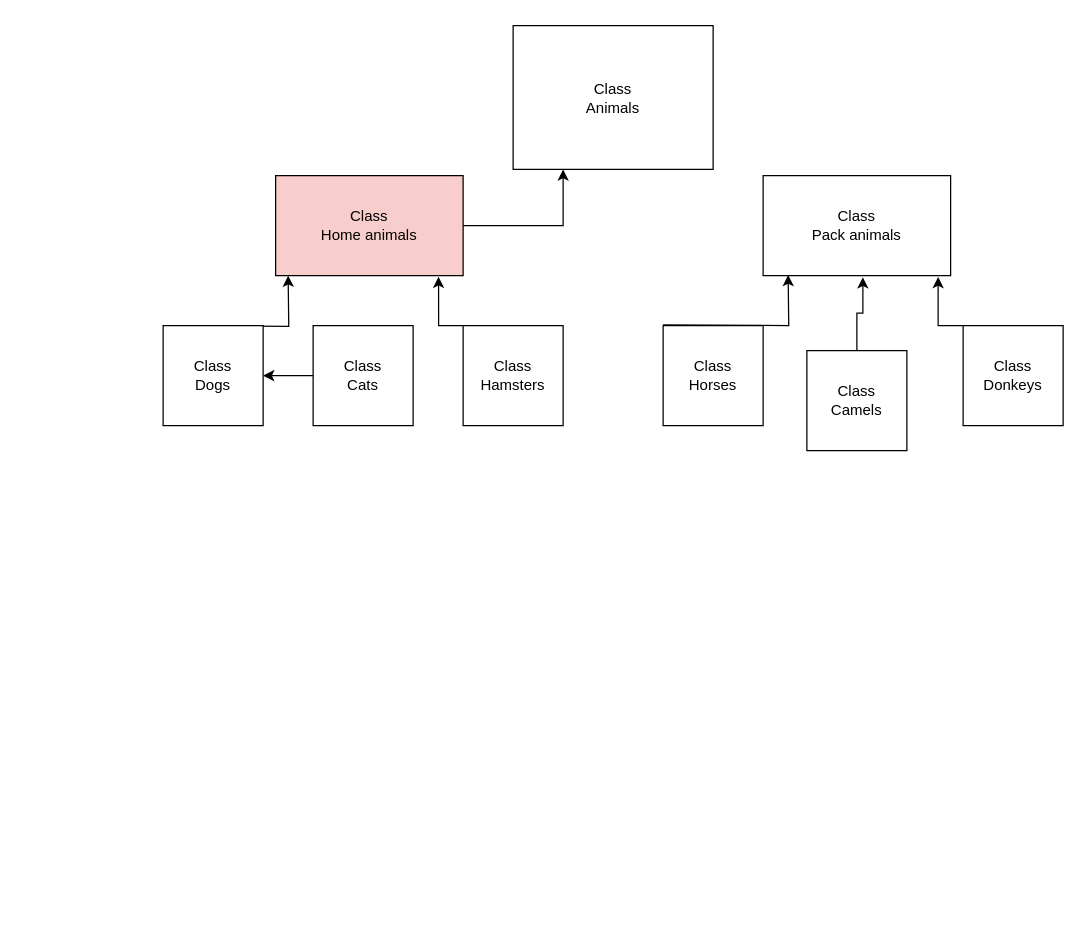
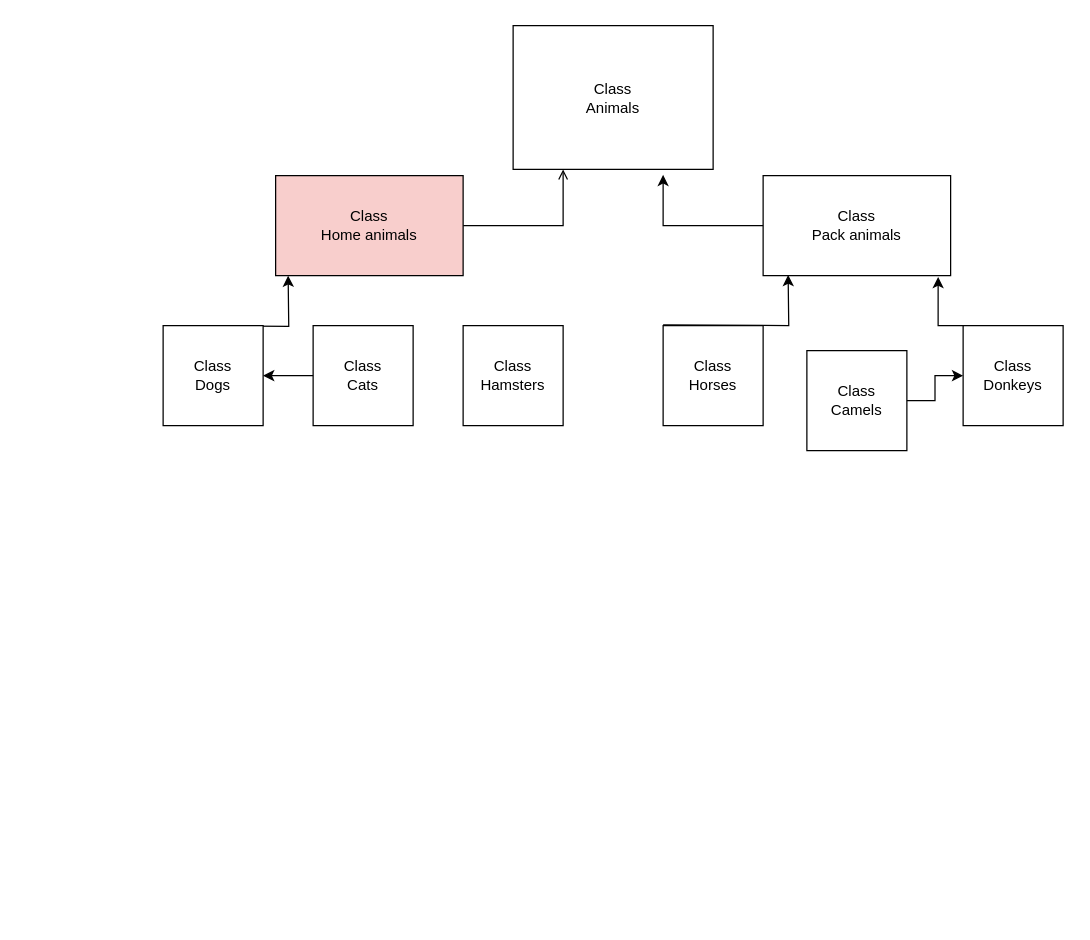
edge "Class Home animals" -> "Class Animals": arrowhead classic -> open
edge "Class Pack animals" -> "Class Animals": added
edge "Class Camels" -> "Class Pack animals": now "Class Camels" -> "Class Donkeys"
edge "Class Hamsters" -> "Class Home animals": removed
